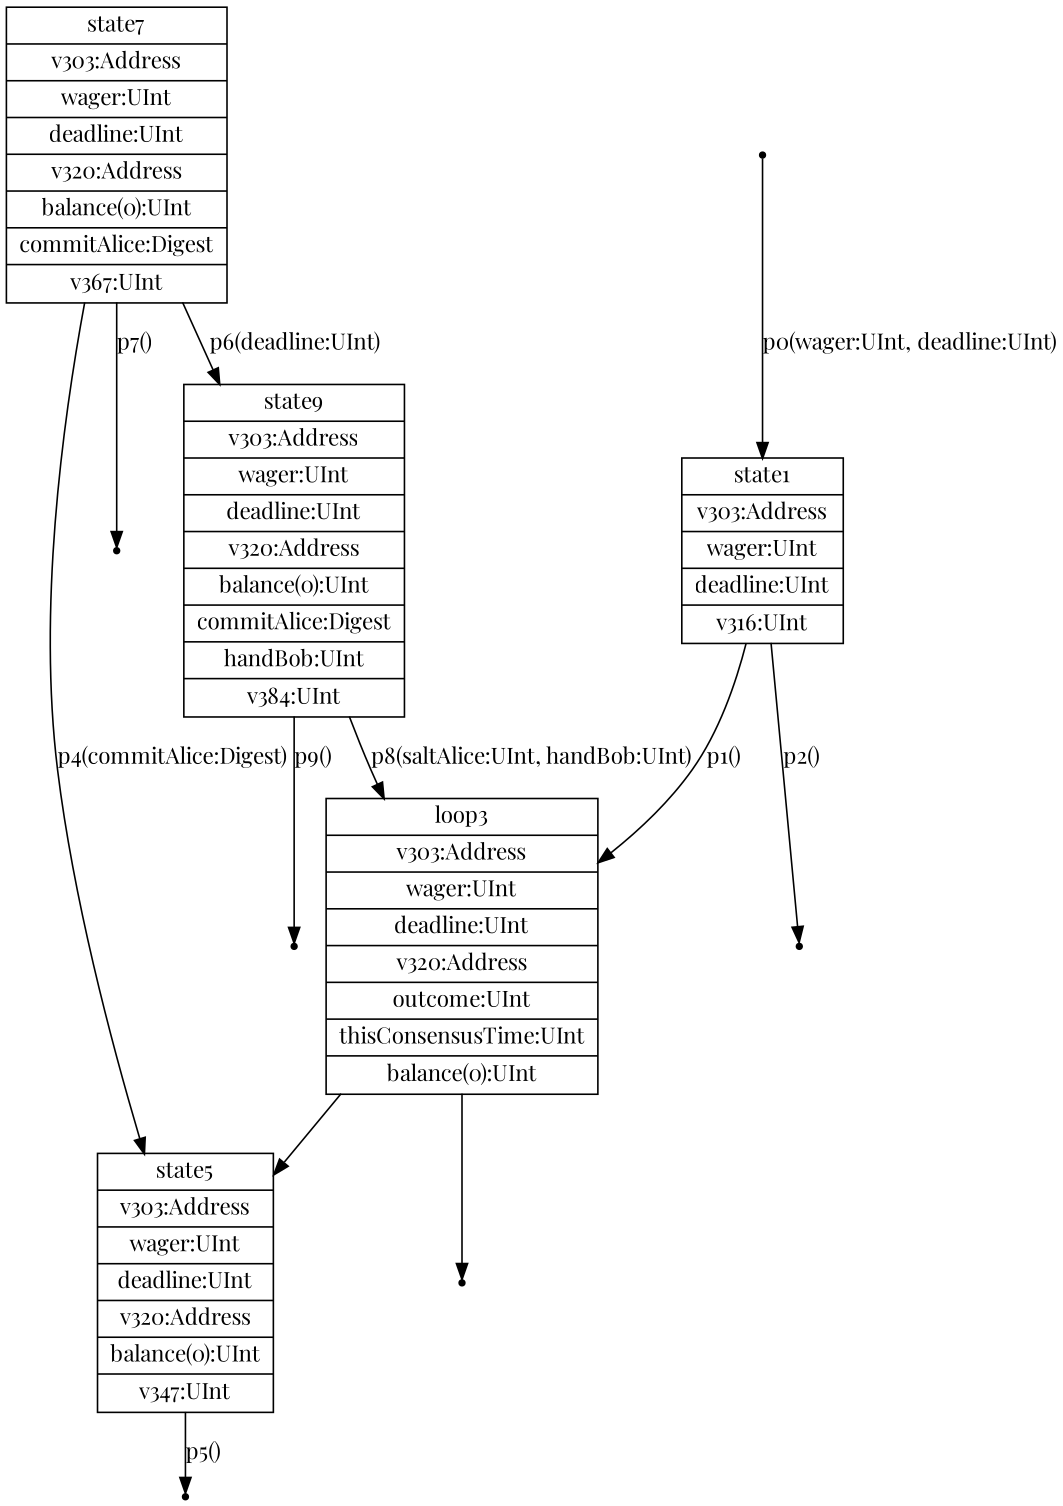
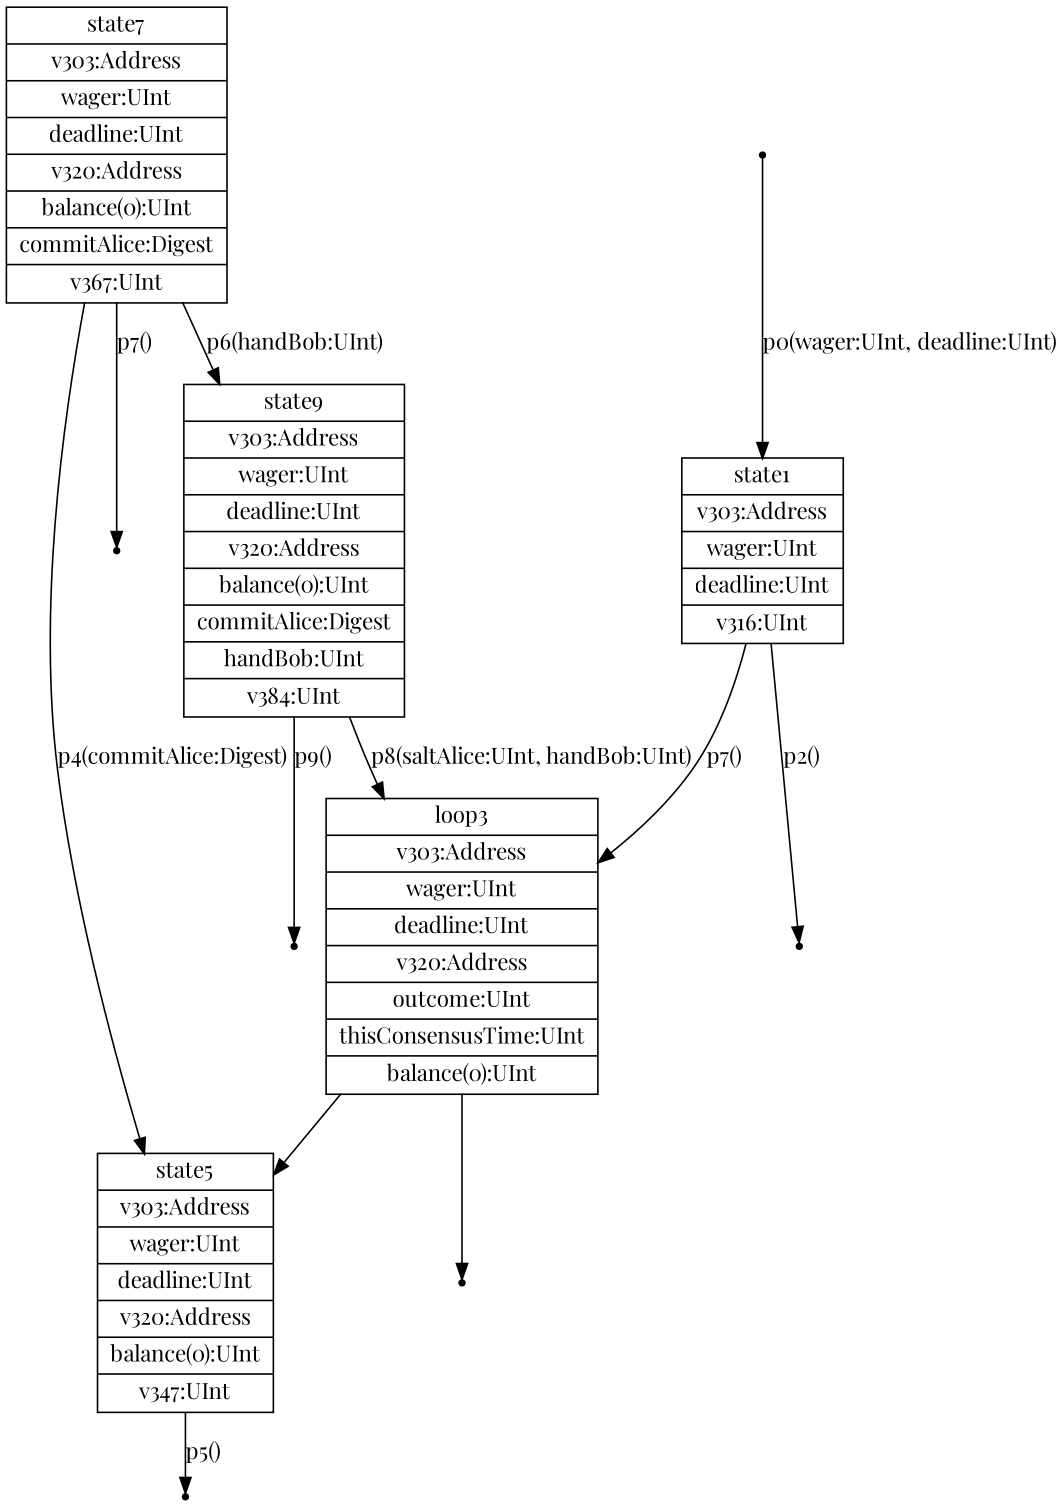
edge "state7" -> "state9": label "p6(deadline:UInt)" -> "p6(handBob:UInt)"
edge "state1" -> "loop3": label "p1()" -> "p7()"
